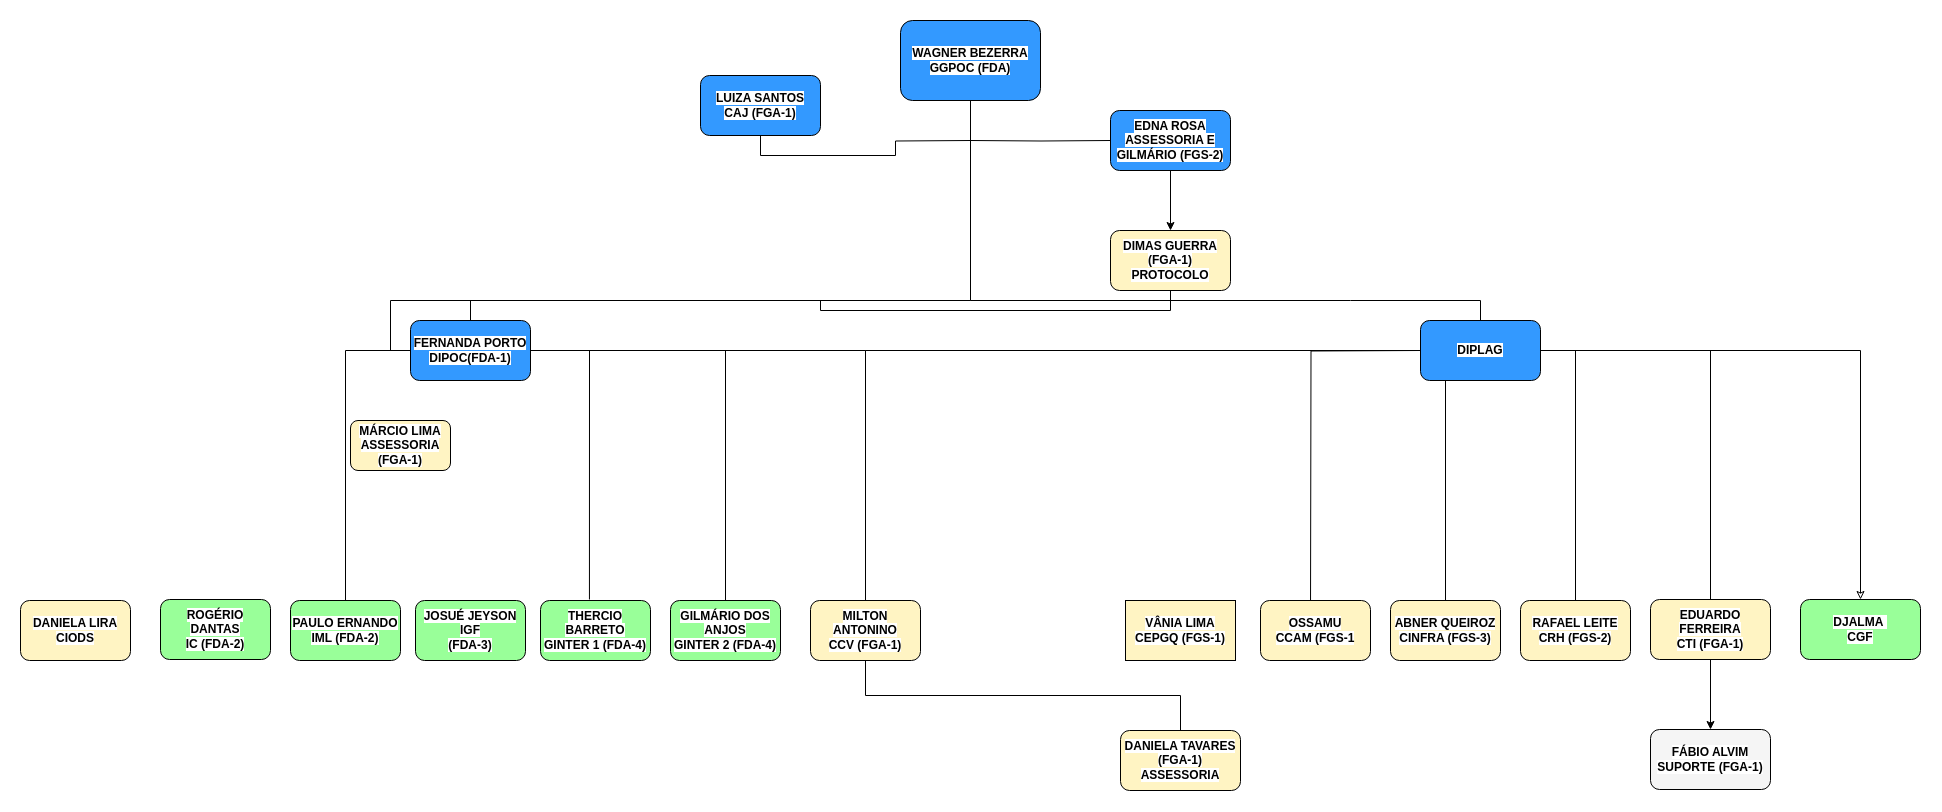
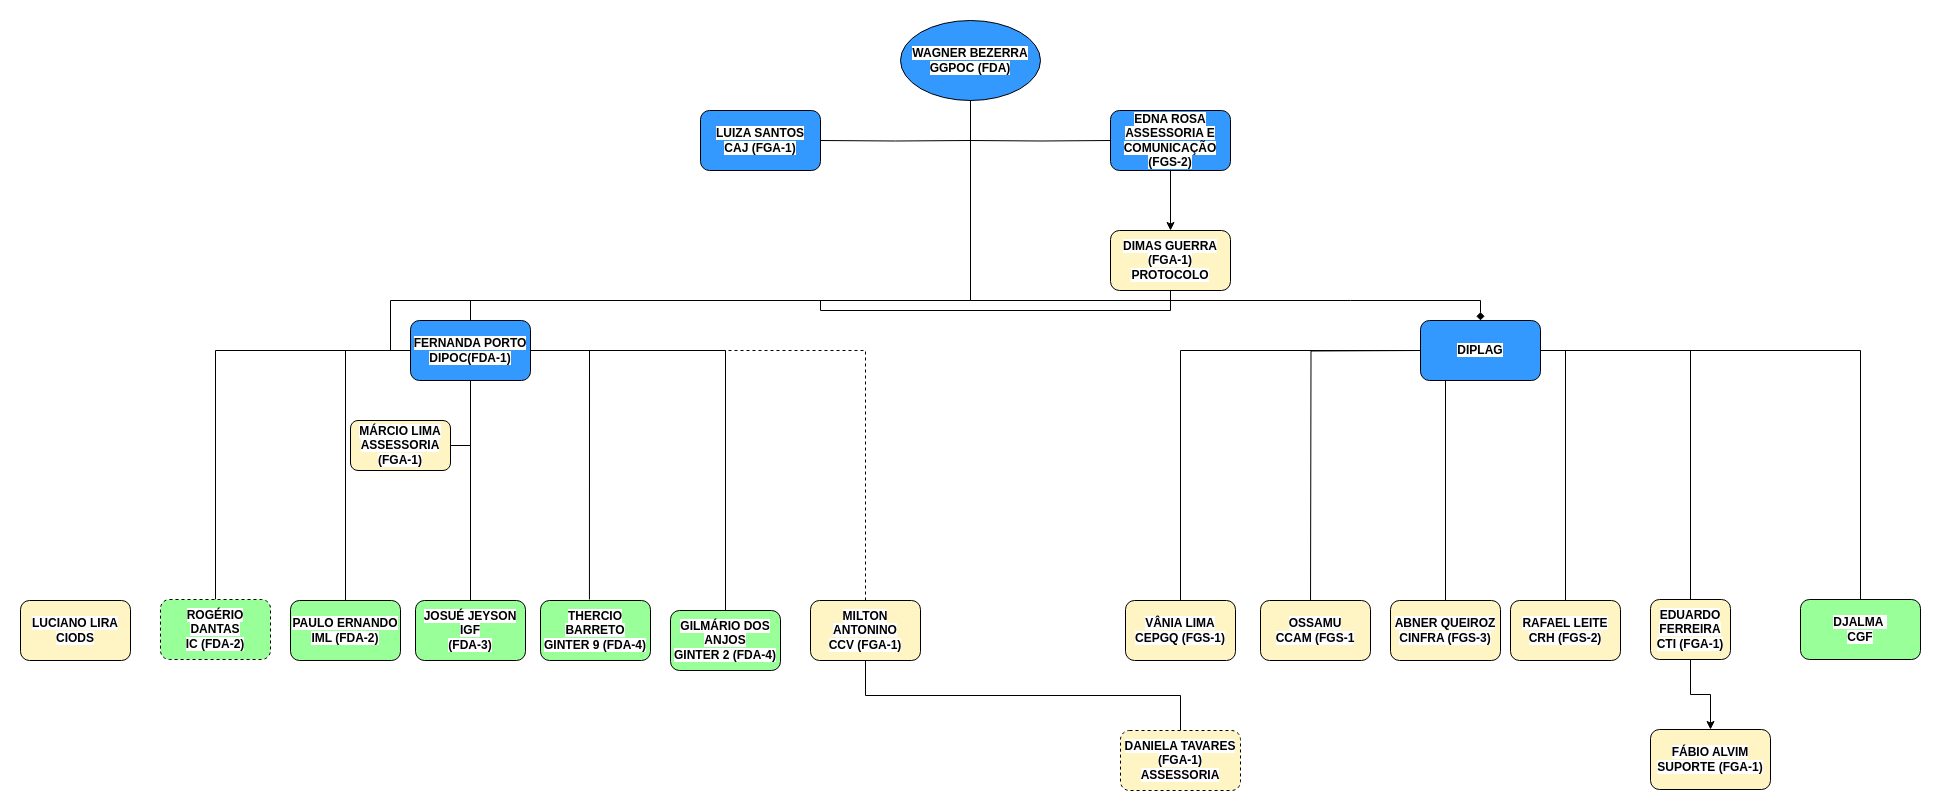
node "WAGNER BEZERRA GGPOC (FDA)": shape rounded rectangle -> ellipse
node "LUIZA SANTOS CAJ (FGA-1)": moved (761, 106) -> (761, 141)
node "EDNA ROSA ASSESSORIA E GILMÁRIO (FGS-2)": label "EDNA ROSA ASSESSORIA E GILMÁRIO (FGS-2)" -> "EDNA ROSA ASSESSORIA E COMUNICAÇÃO (FGS-2)"
edge "WAGNER BEZERRA GGPOC (FDA)" -- "DIPLAG": arrowhead none -> diamond
edge "FERNANDA PORTO DIPOC(FDA-1)" -- "MILTON ANTONINO CCV (FGA-1)": style solid -> dashed
edge "DIPLAG" -- "MILTON ANTONINO CCV (FGA-1)": now "DIPLAG" -- "VÂNIA LIMA CEPGQ (FGS-1)"
edge "FERNANDA PORTO DIPOC(FDA-1)" -- "ROGÉRIO DANTAS IC (FDA-2)": added
edge "FERNANDA PORTO DIPOC(FDA-1)" -- "MÁRCIO LIMA ASSESSORIA (FGA-1)": added
edge "FERNANDA PORTO DIPOC(FDA-1)" -- "JOSUÉ JEYSON IGF (FDA-3)": added
edge "DIPLAG" -> "DJALMA CGF": arrowhead classic -> none
node "ROGÉRIO DANTAS IC (FDA-2)": style solid -> dashed
node "EDUARDO FERREIRA CTI (FGA-1)": size 120x60 -> 80x60
node "DANIELA LIRA CIODS": label "DANIELA LIRA CIODS" -> "LUCIANO LIRA CIODS"
node "THERCIO BARRETO GINTER 1 (FDA-4)": label "THERCIO BARRETO GINTER 1 (FDA-4)" -> "THERCIO BARRETO GINTER 9 (FDA-4)"
node "GILMÁRIO DOS ANJOS GINTER 2 (FDA-4)": moved (726, 631) -> (726, 641)
node "VÂNIA LIMA CEPGQ (FGS-1)": shape rectangle -> rounded rectangle
node "RAFAEL LEITE CRH (FGS-2)": moved (1576, 631) -> (1566, 631)
node "FÁBIO ALVIM SUPORTE (FGA-1)": fillcolor #f5f5f5 -> #fff4c3
node "DANIELA TAVARES (FGA-1) ASSESSORIA": style solid -> dashed
